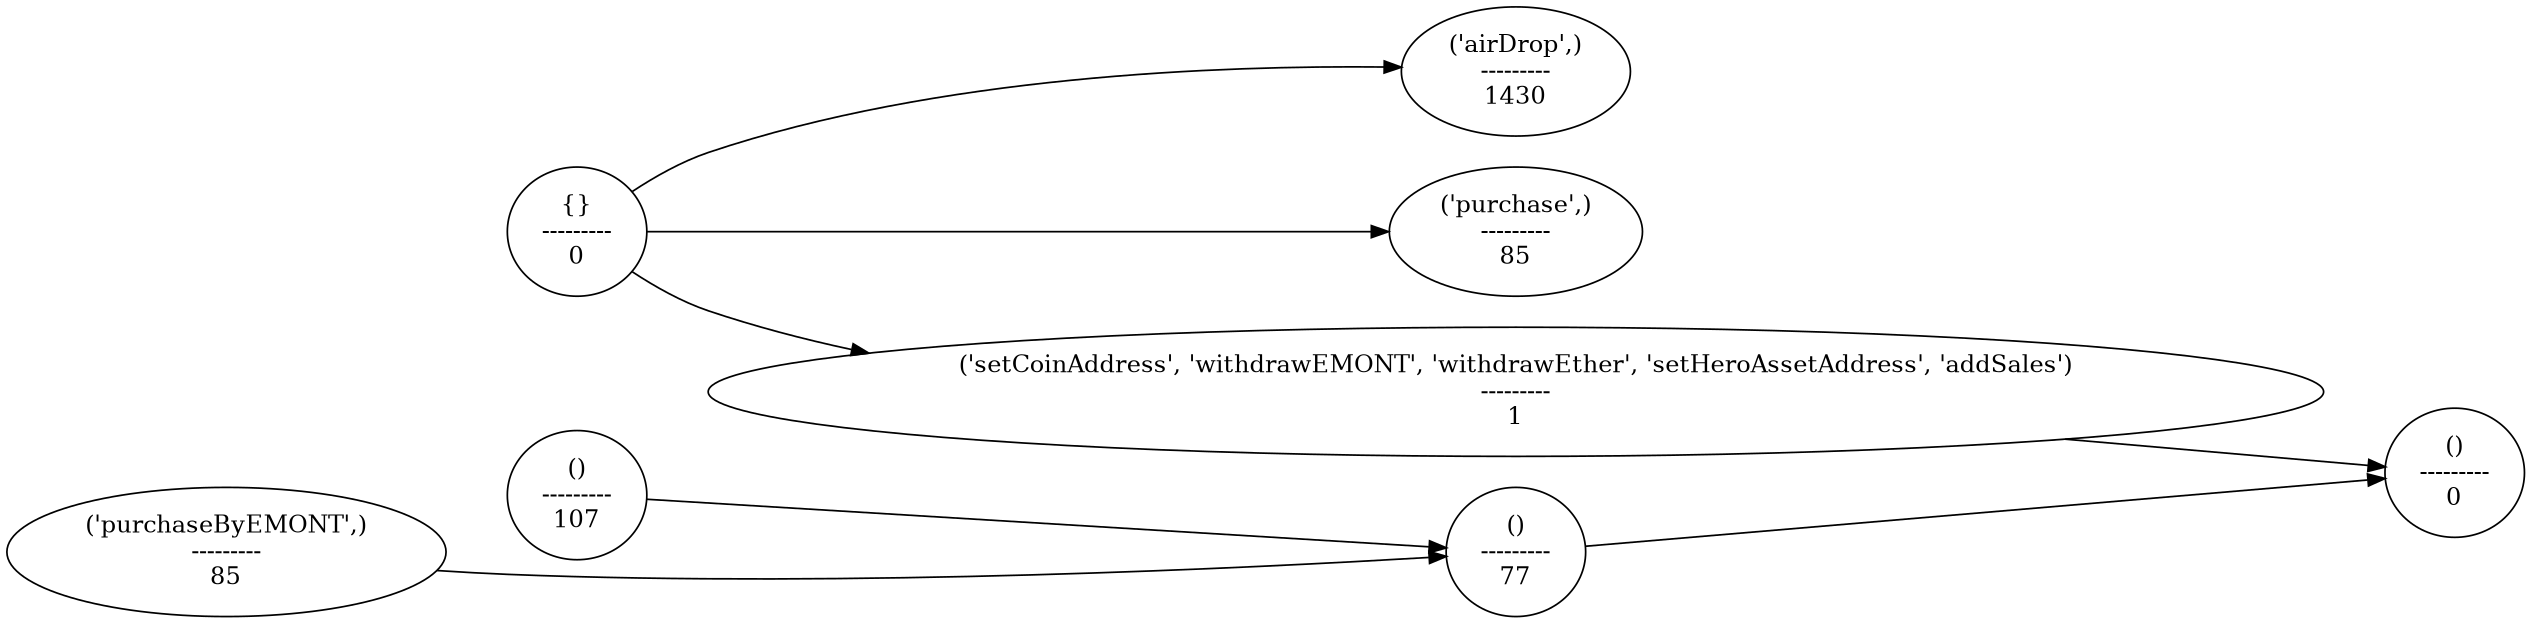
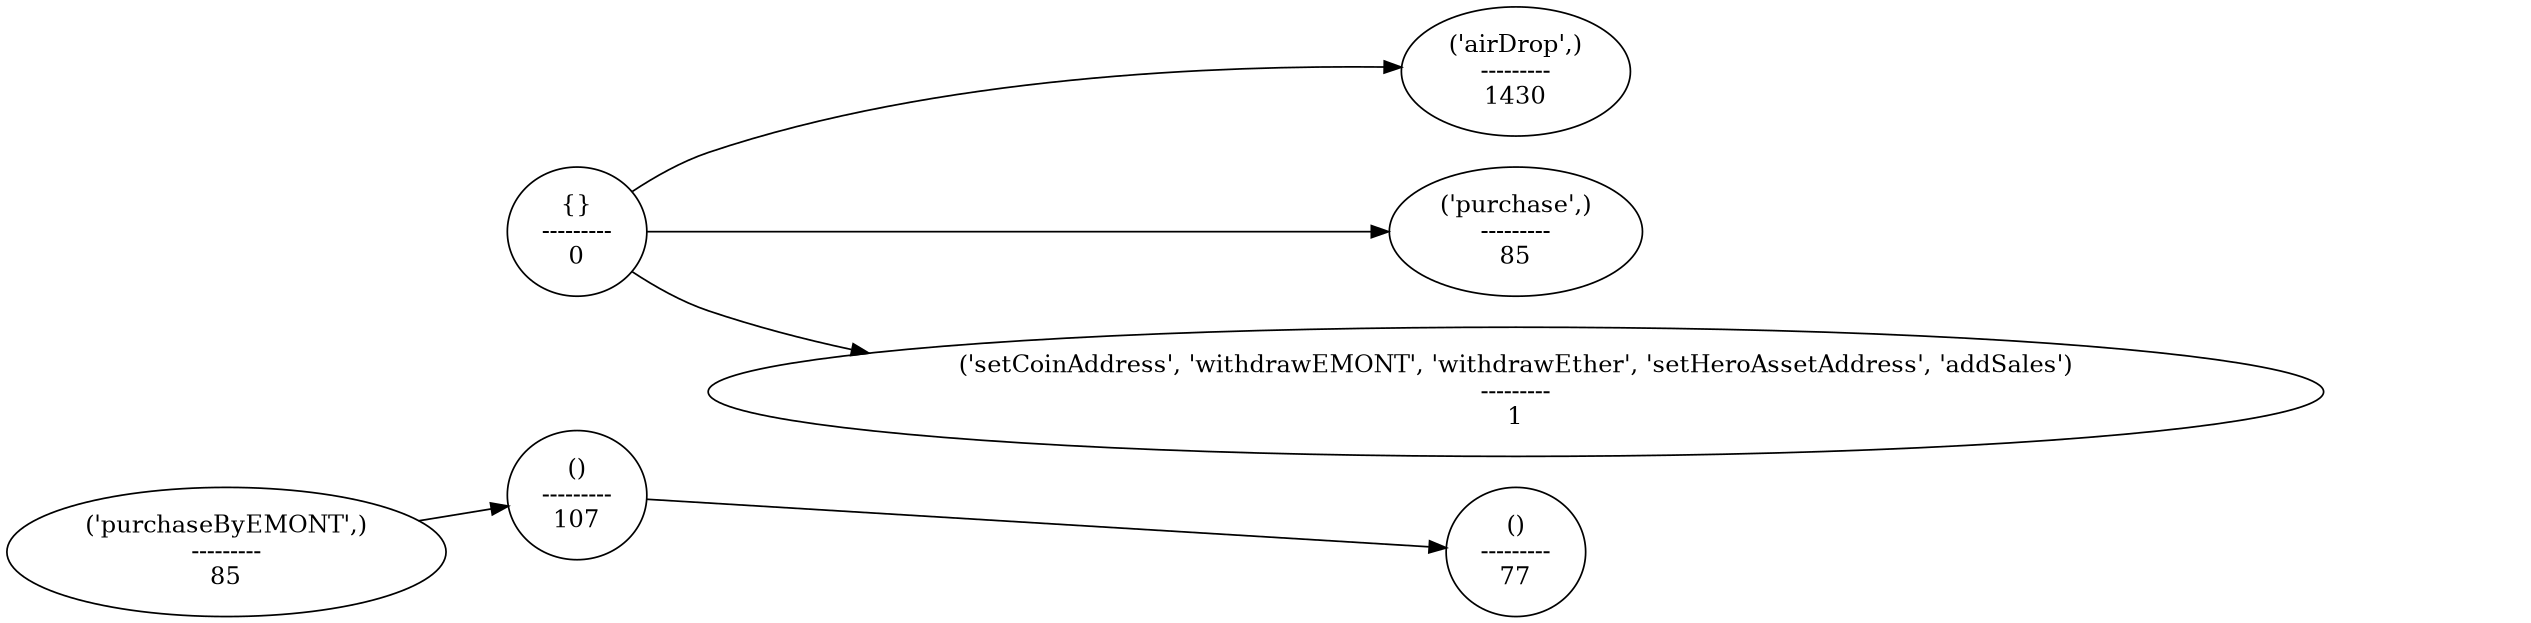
node "() --------- 0": removed
edge "('purchaseByEMONT',) --------- 85" -> "() --------- 77": now "('purchaseByEMONT',) --------- 85" -> "() --------- 107"
